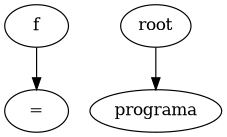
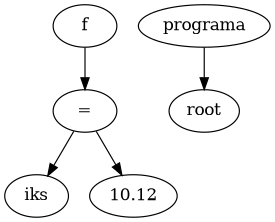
edge "root" -> "programa": reversed
node "iks": added
node "10.12": added
